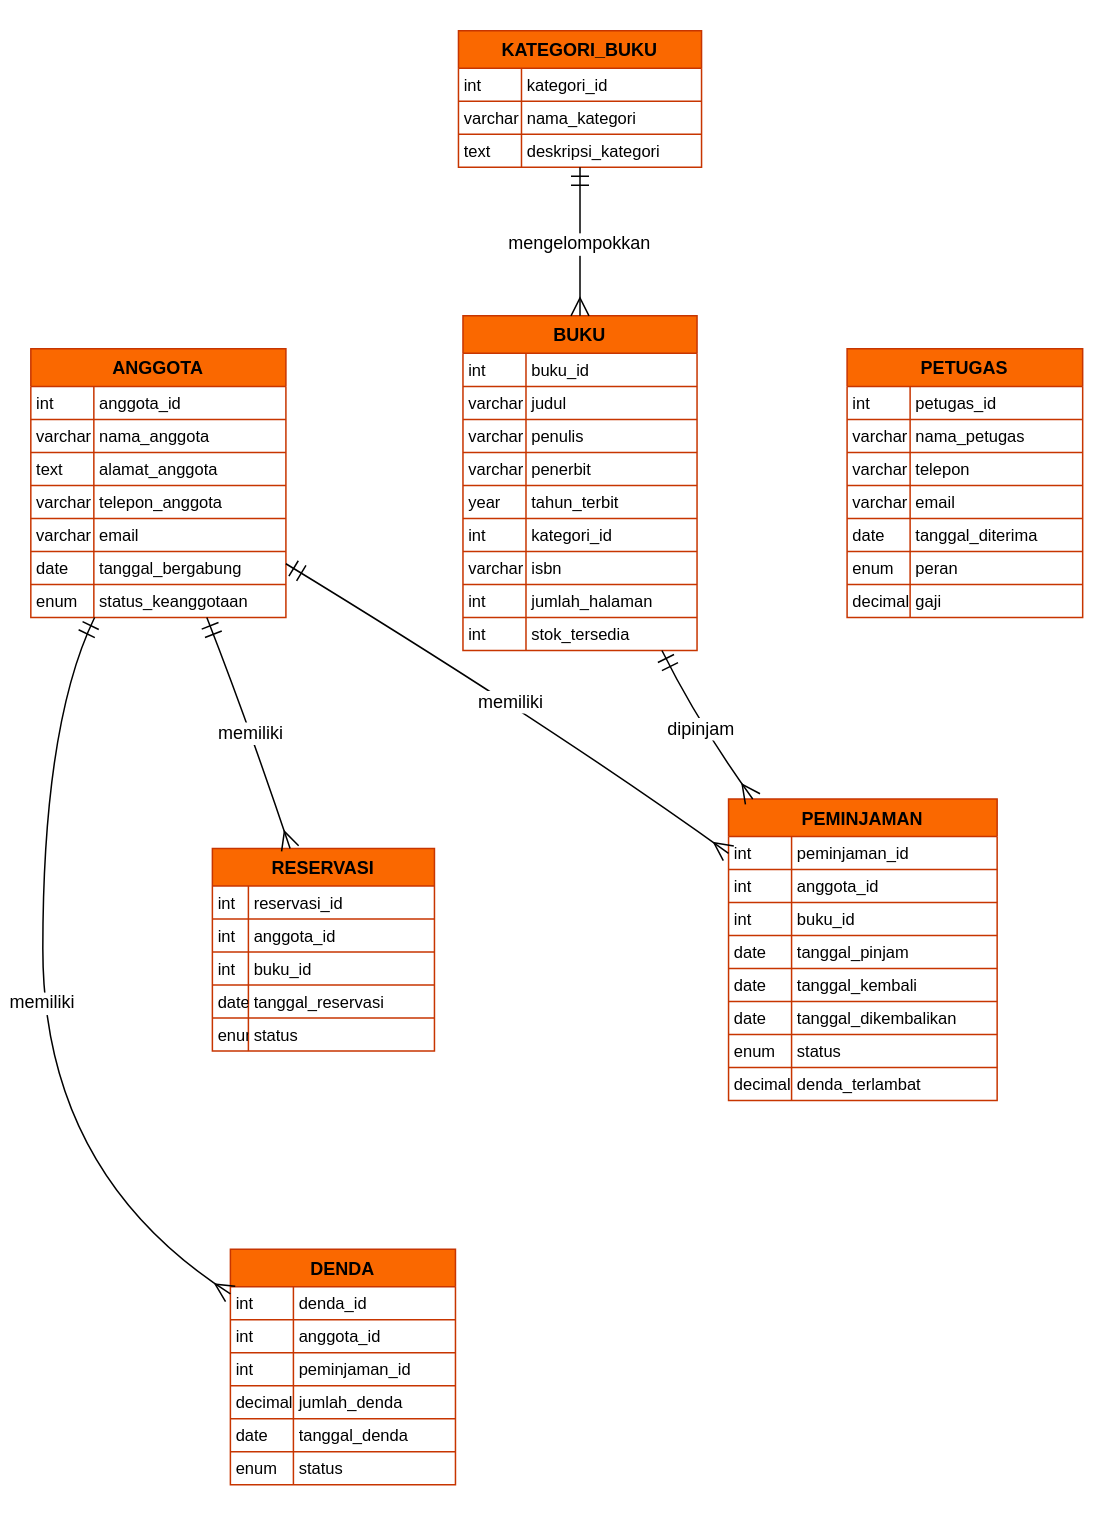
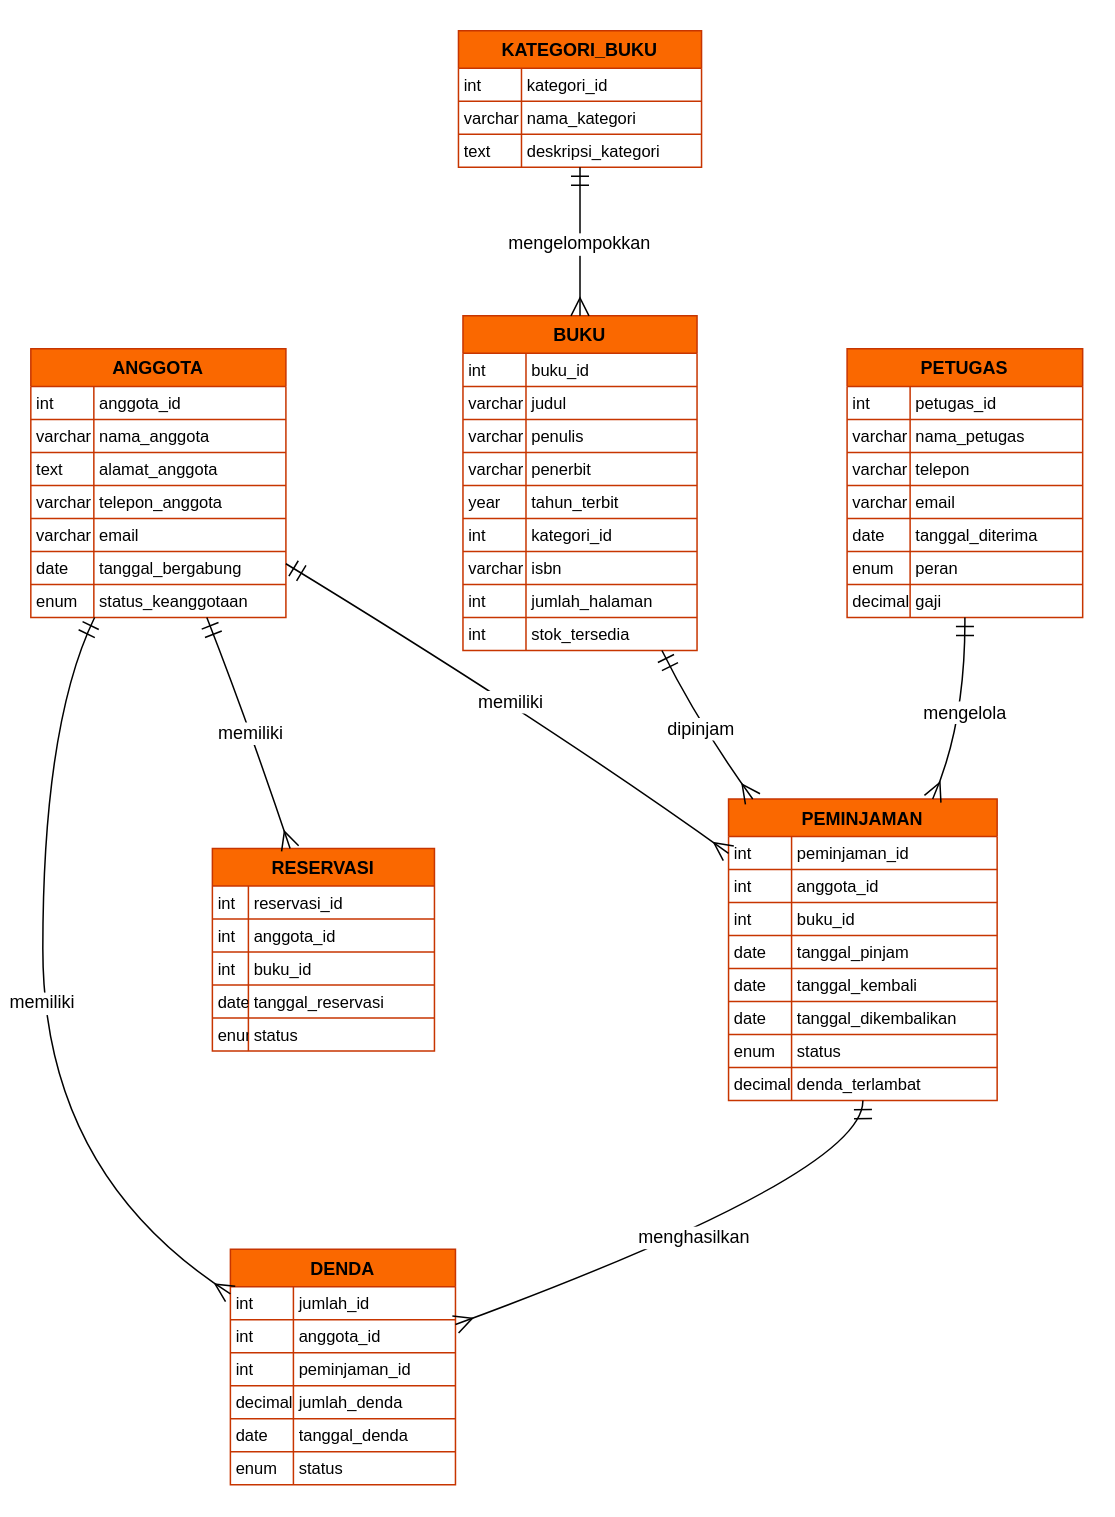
edge "PETUGAS" -- "PEMINJAMAN": added, label "mengelola"
edge "PEMINJAMAN" -- "DENDA": added, label "menghasilkan"
node "denda_id": label "denda_id" -> "jumlah_id"
